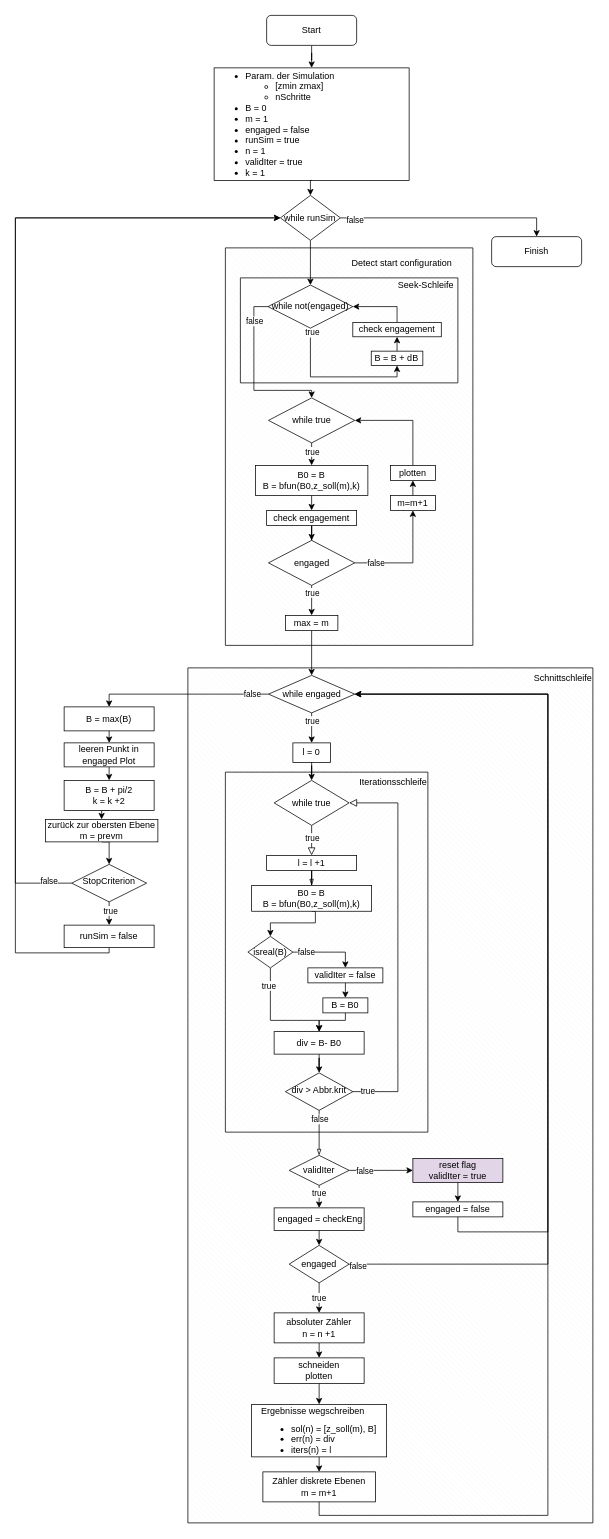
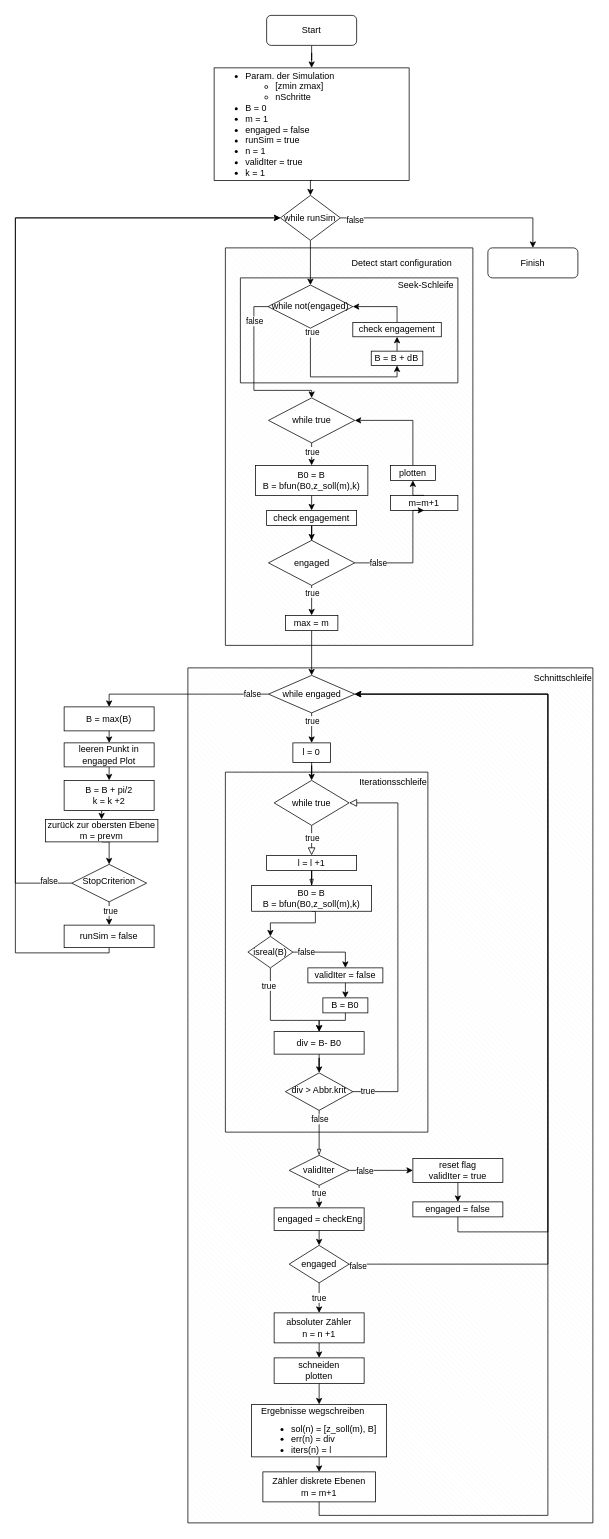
node "Finish": moved (537, 252) -> (533, 263)
node "m=m+1": size 45x15 -> 68x15
node "reset flag validIter = true": fillcolor #e1d5e7 -> #ffffff
